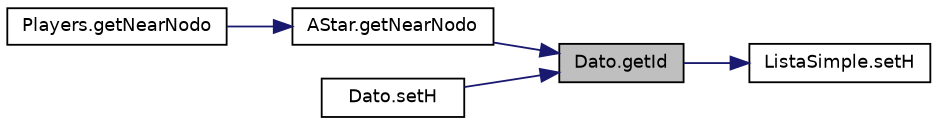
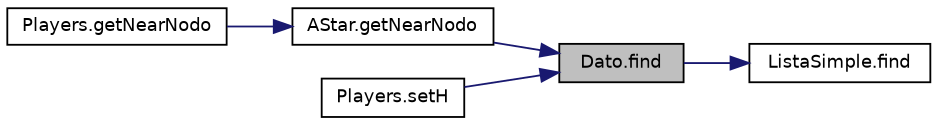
node "Dato.getId": label "Dato.getId" -> "Dato.find"
node "ListaSimple.setH": label "ListaSimple.setH" -> "ListaSimple.find"
node "Dato.setH": label "Dato.setH" -> "Players.setH"
